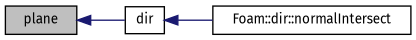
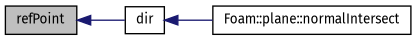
node "plane": label "plane" -> "refPoint"
node "Foam::dir::normalIntersect": label "Foam::dir::normalIntersect" -> "Foam::plane::normalIntersect"
